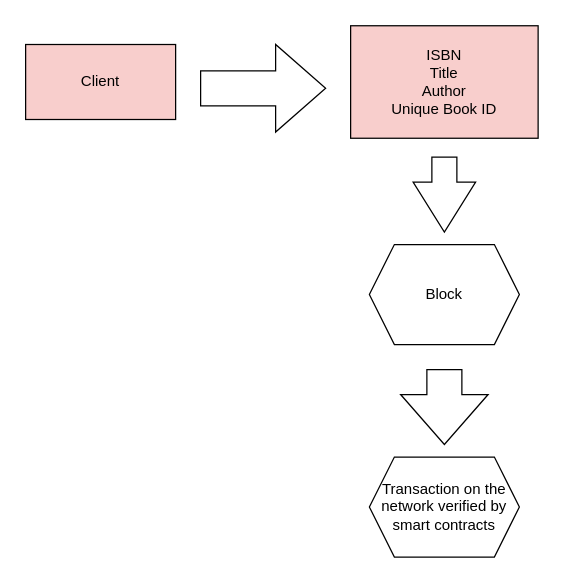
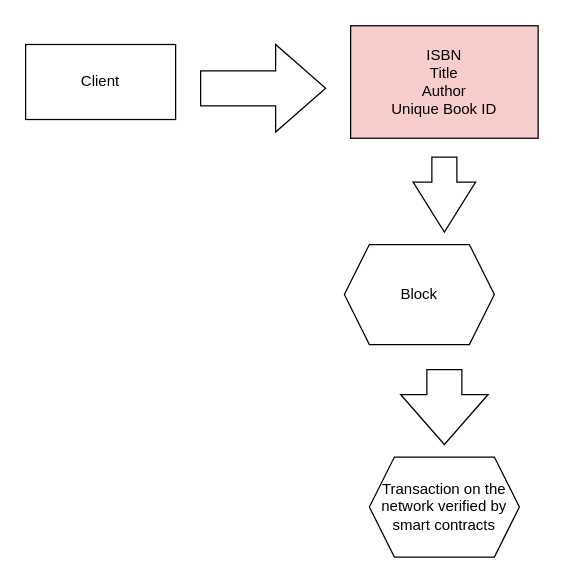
node "Client": fillcolor #f8cecc -> #ffffff
node "Block": moved (444, 294) -> (419, 294)
